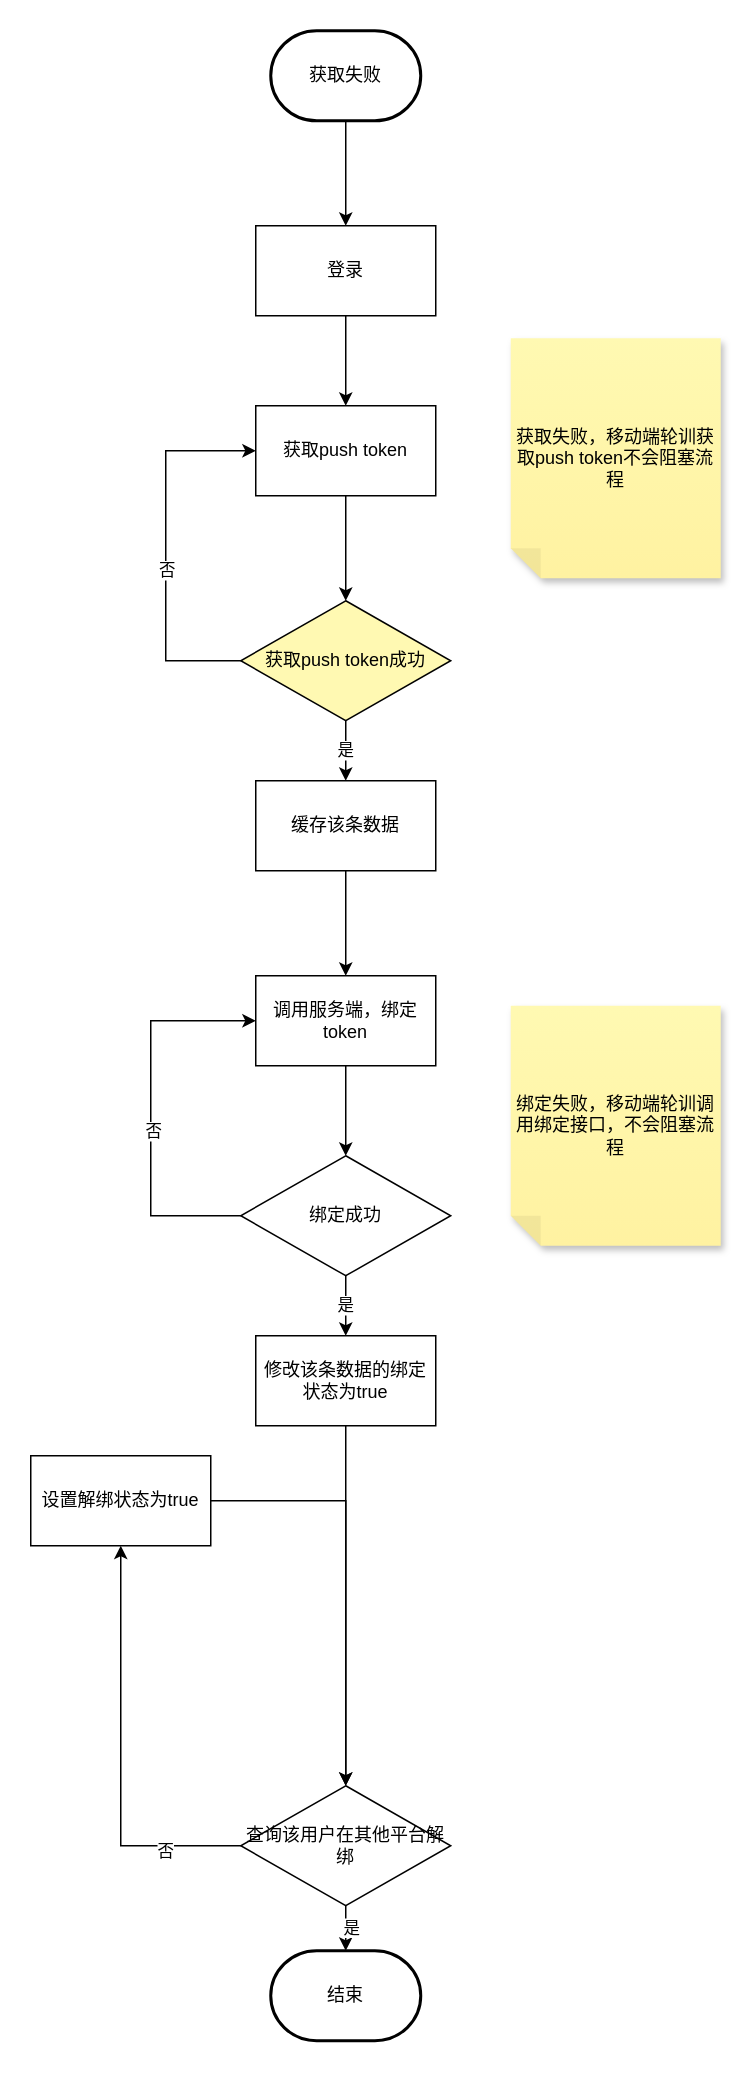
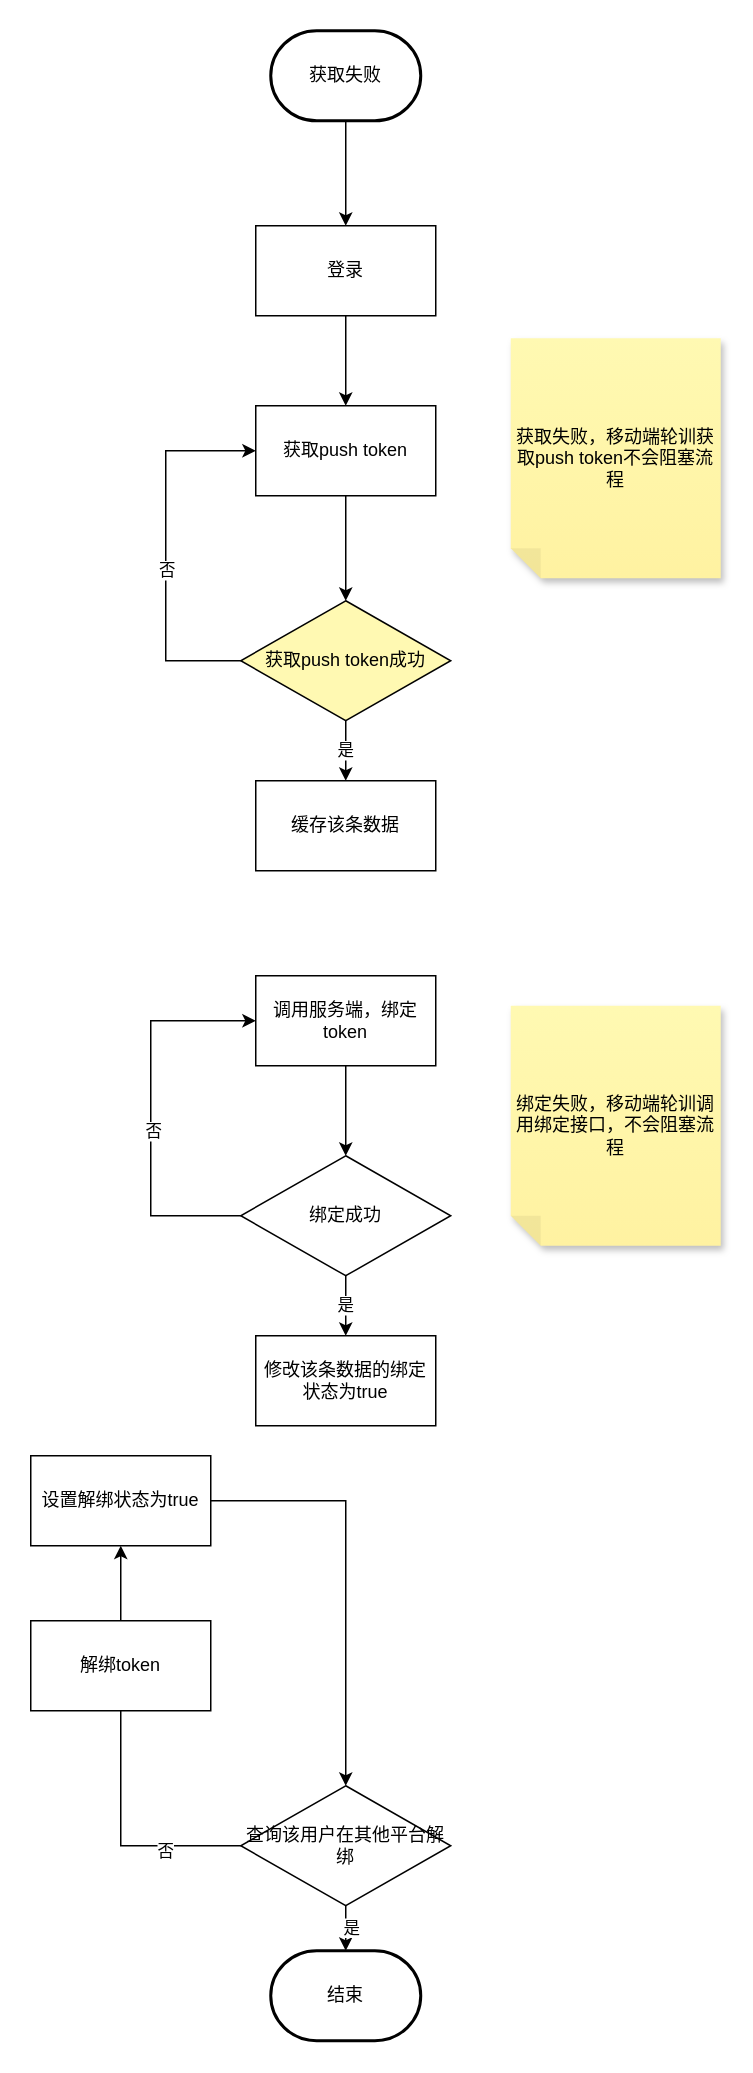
edge "缓存该条数据" -> "调用服务端，绑定token": removed
edge "修改该条数据的绑定状态为true" -> "查询该用户在其他平台解绑": removed
node "解绑token": added
